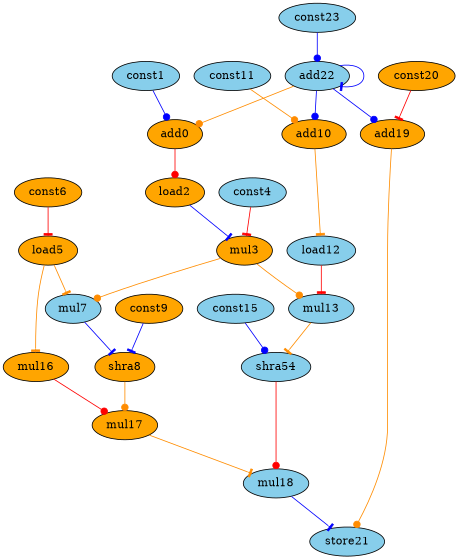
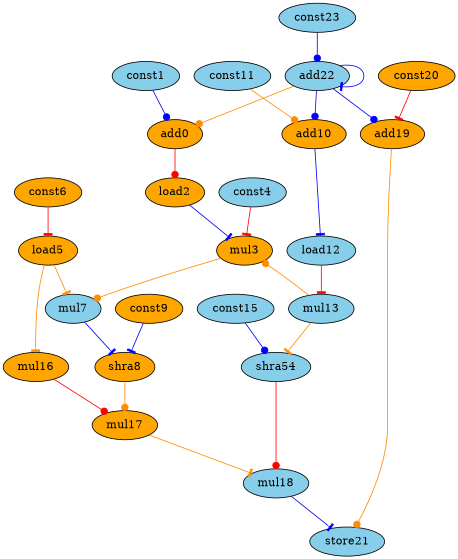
edge "add10" -> "load12": color darkorange -> blue
edge "mul3" -> "mul13": reversed
